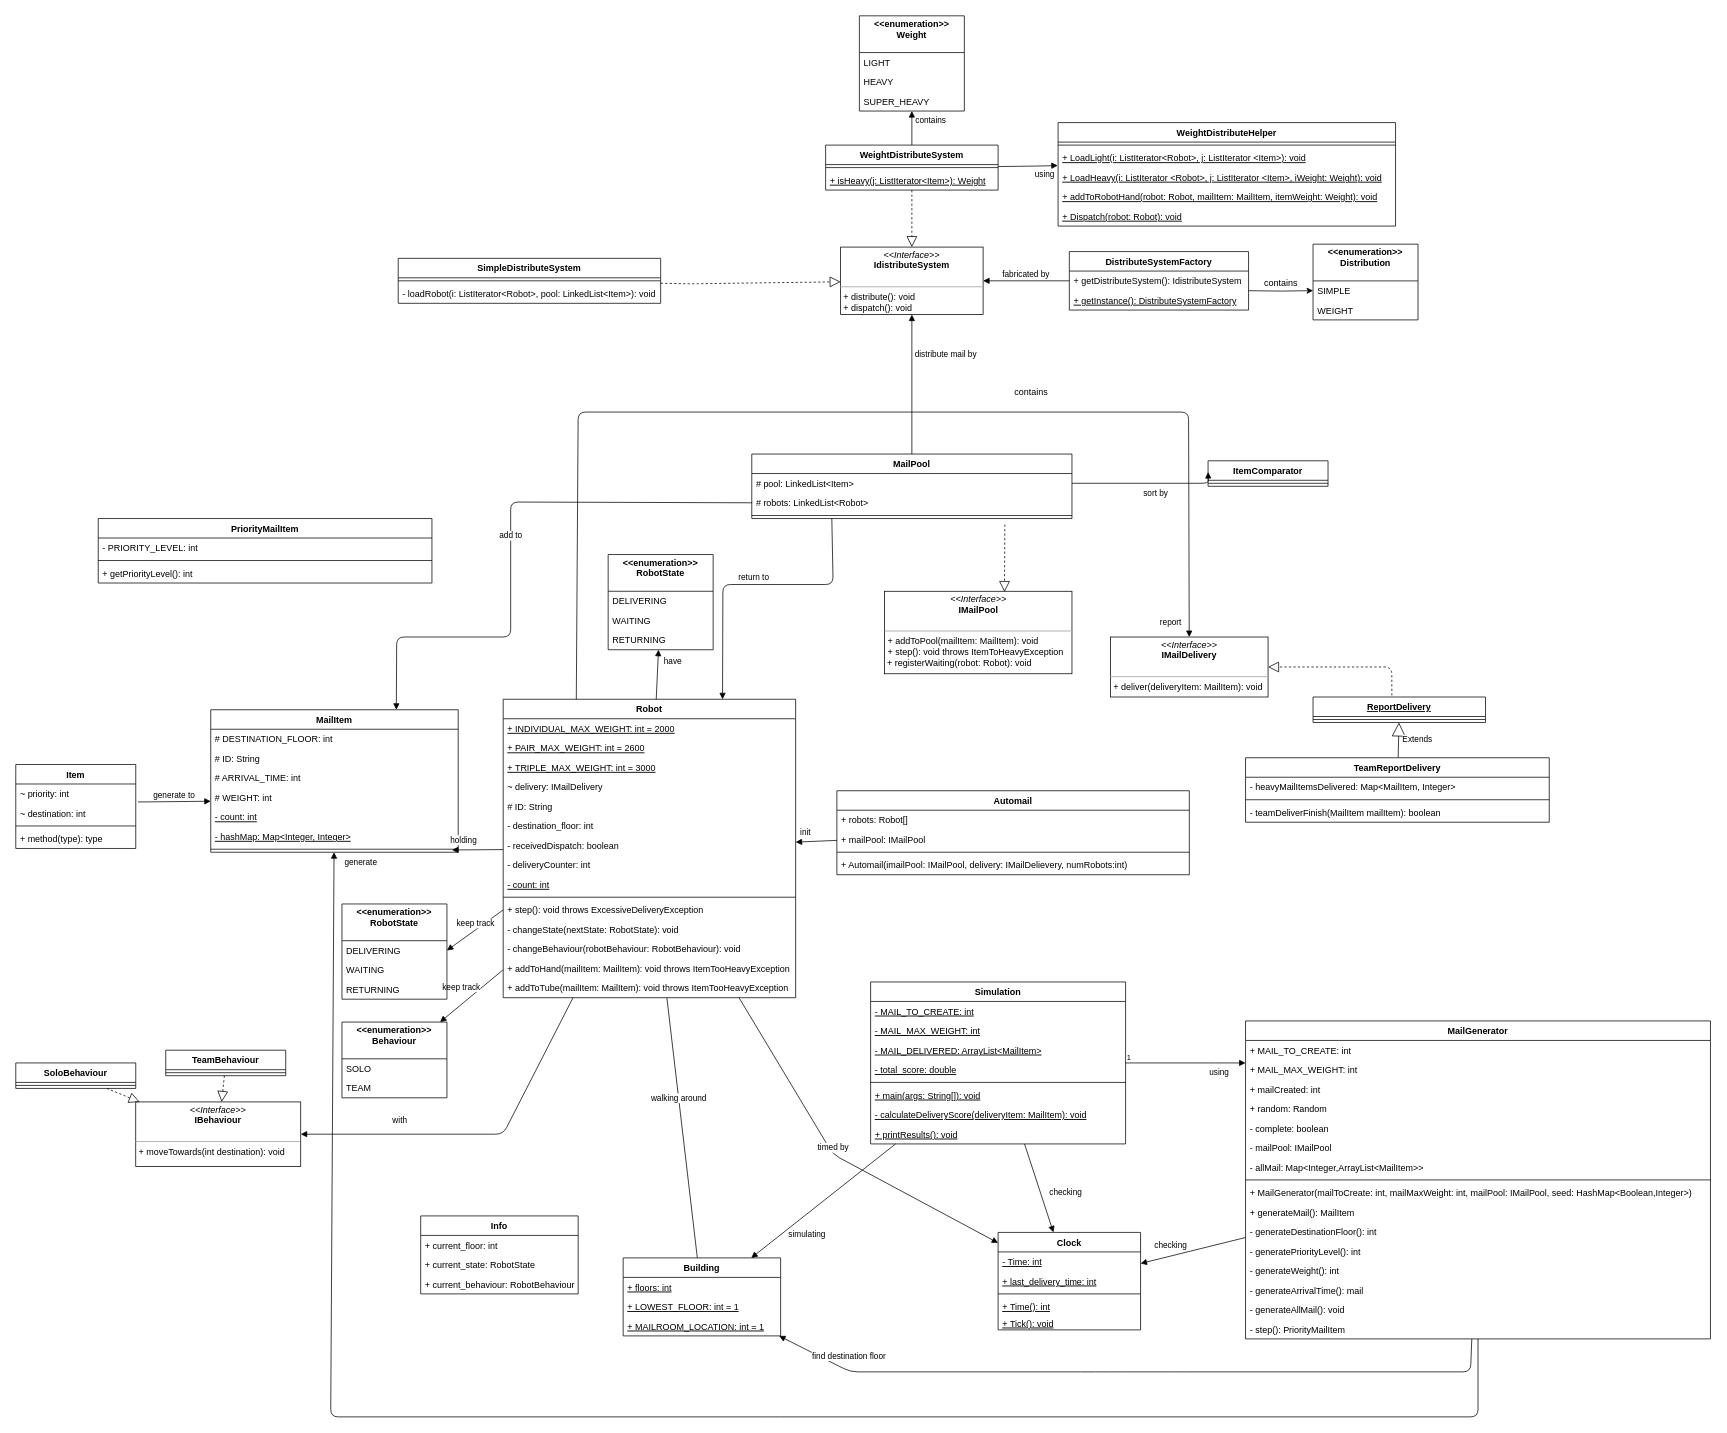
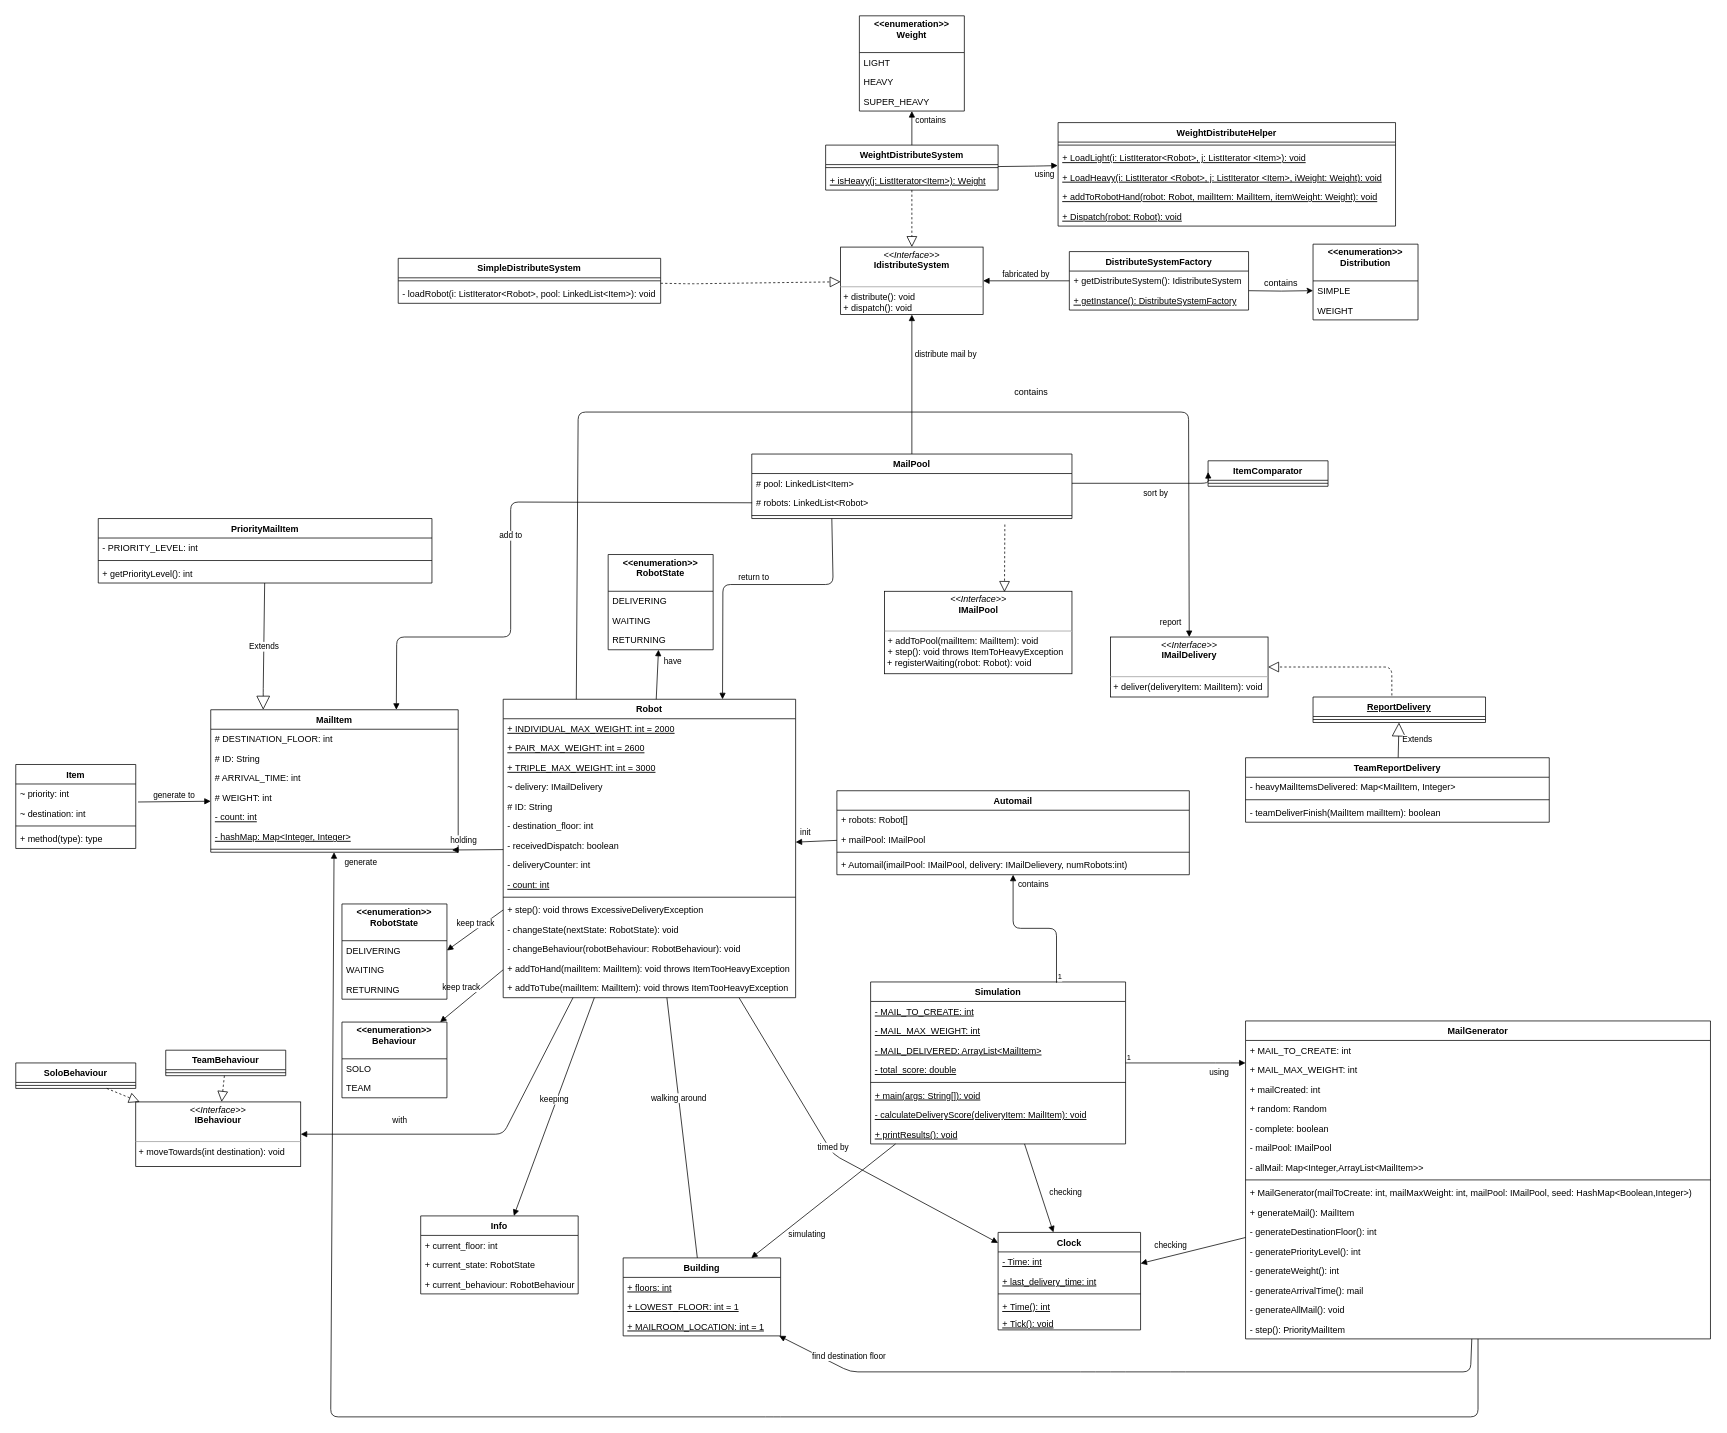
edge "PriorityMailItem" -> "MailItem": added, label "Extends"
edge "Simulation" -> "Automail": added, labels "1", "contains"
edge "Robot" -> "Info": added, label "keeping"
